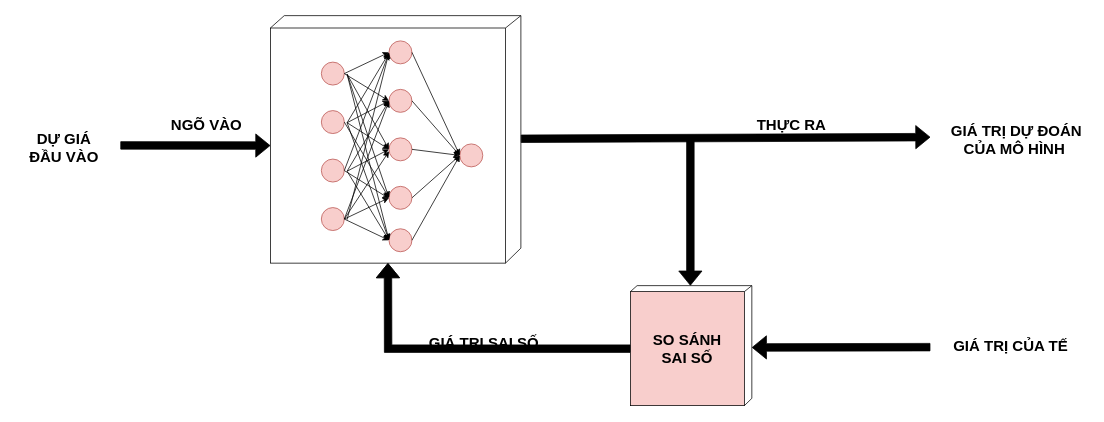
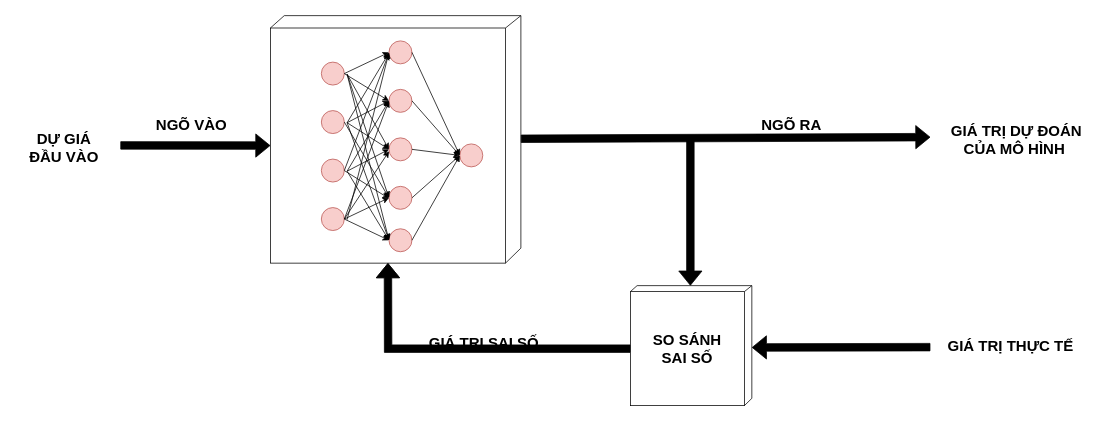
node "NGÕ VÀO": moved (207, 124) -> (192, 124)
node "THỰC RA": label "THỰC RA" -> "NGÕ RA"
node "GIÁ TRỊ CỦA TẾ": label "GIÁ TRỊ CỦA TẾ" -> "GIÁ TRỊ THỰC TẾ"
node "SO SÁNH SAI SỐ": fillcolor #f8cecc -> #ffffff
